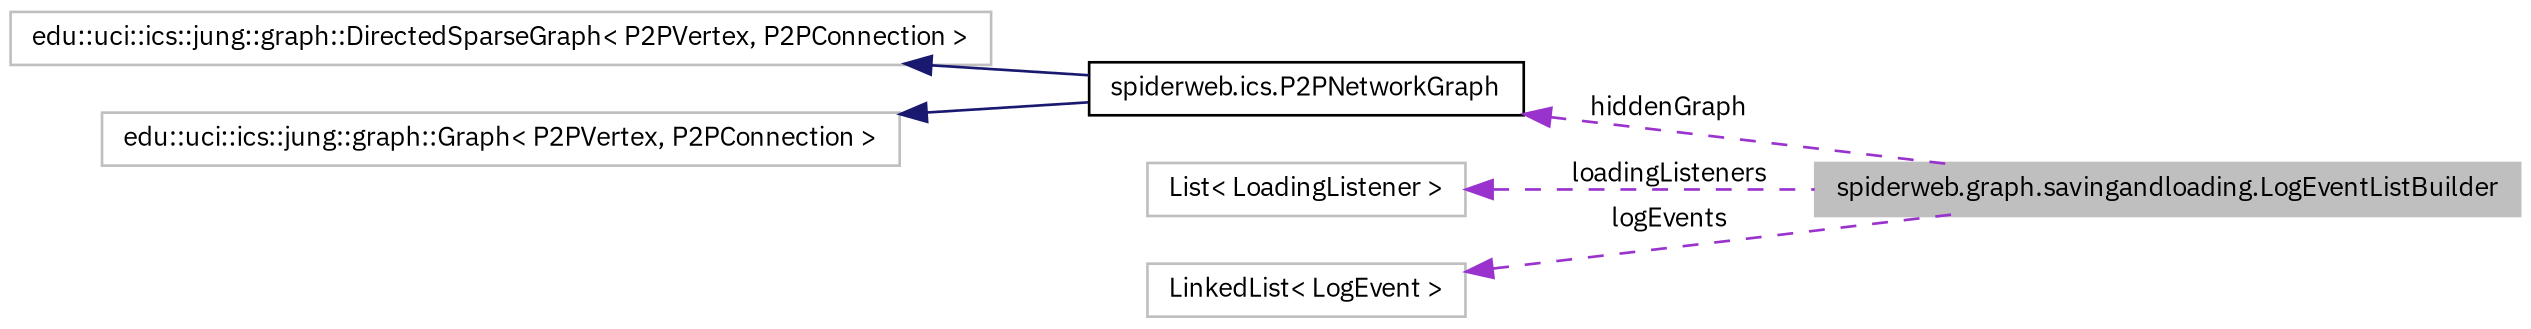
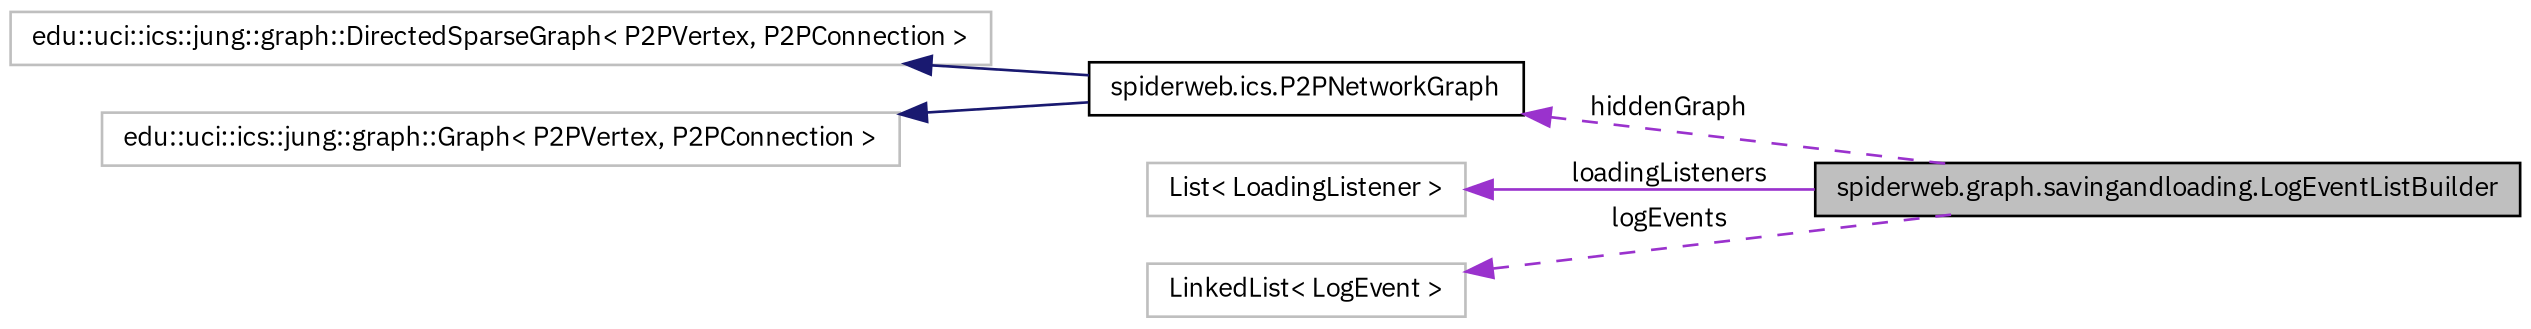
edge "spiderweb.graph.savingandloading.LogEventListBuilder" -> "List< LoadingListener >": style dashed -> solid
node "spiderweb.graph.savingandloading.LogEventListBuilder": color grey75 -> black
